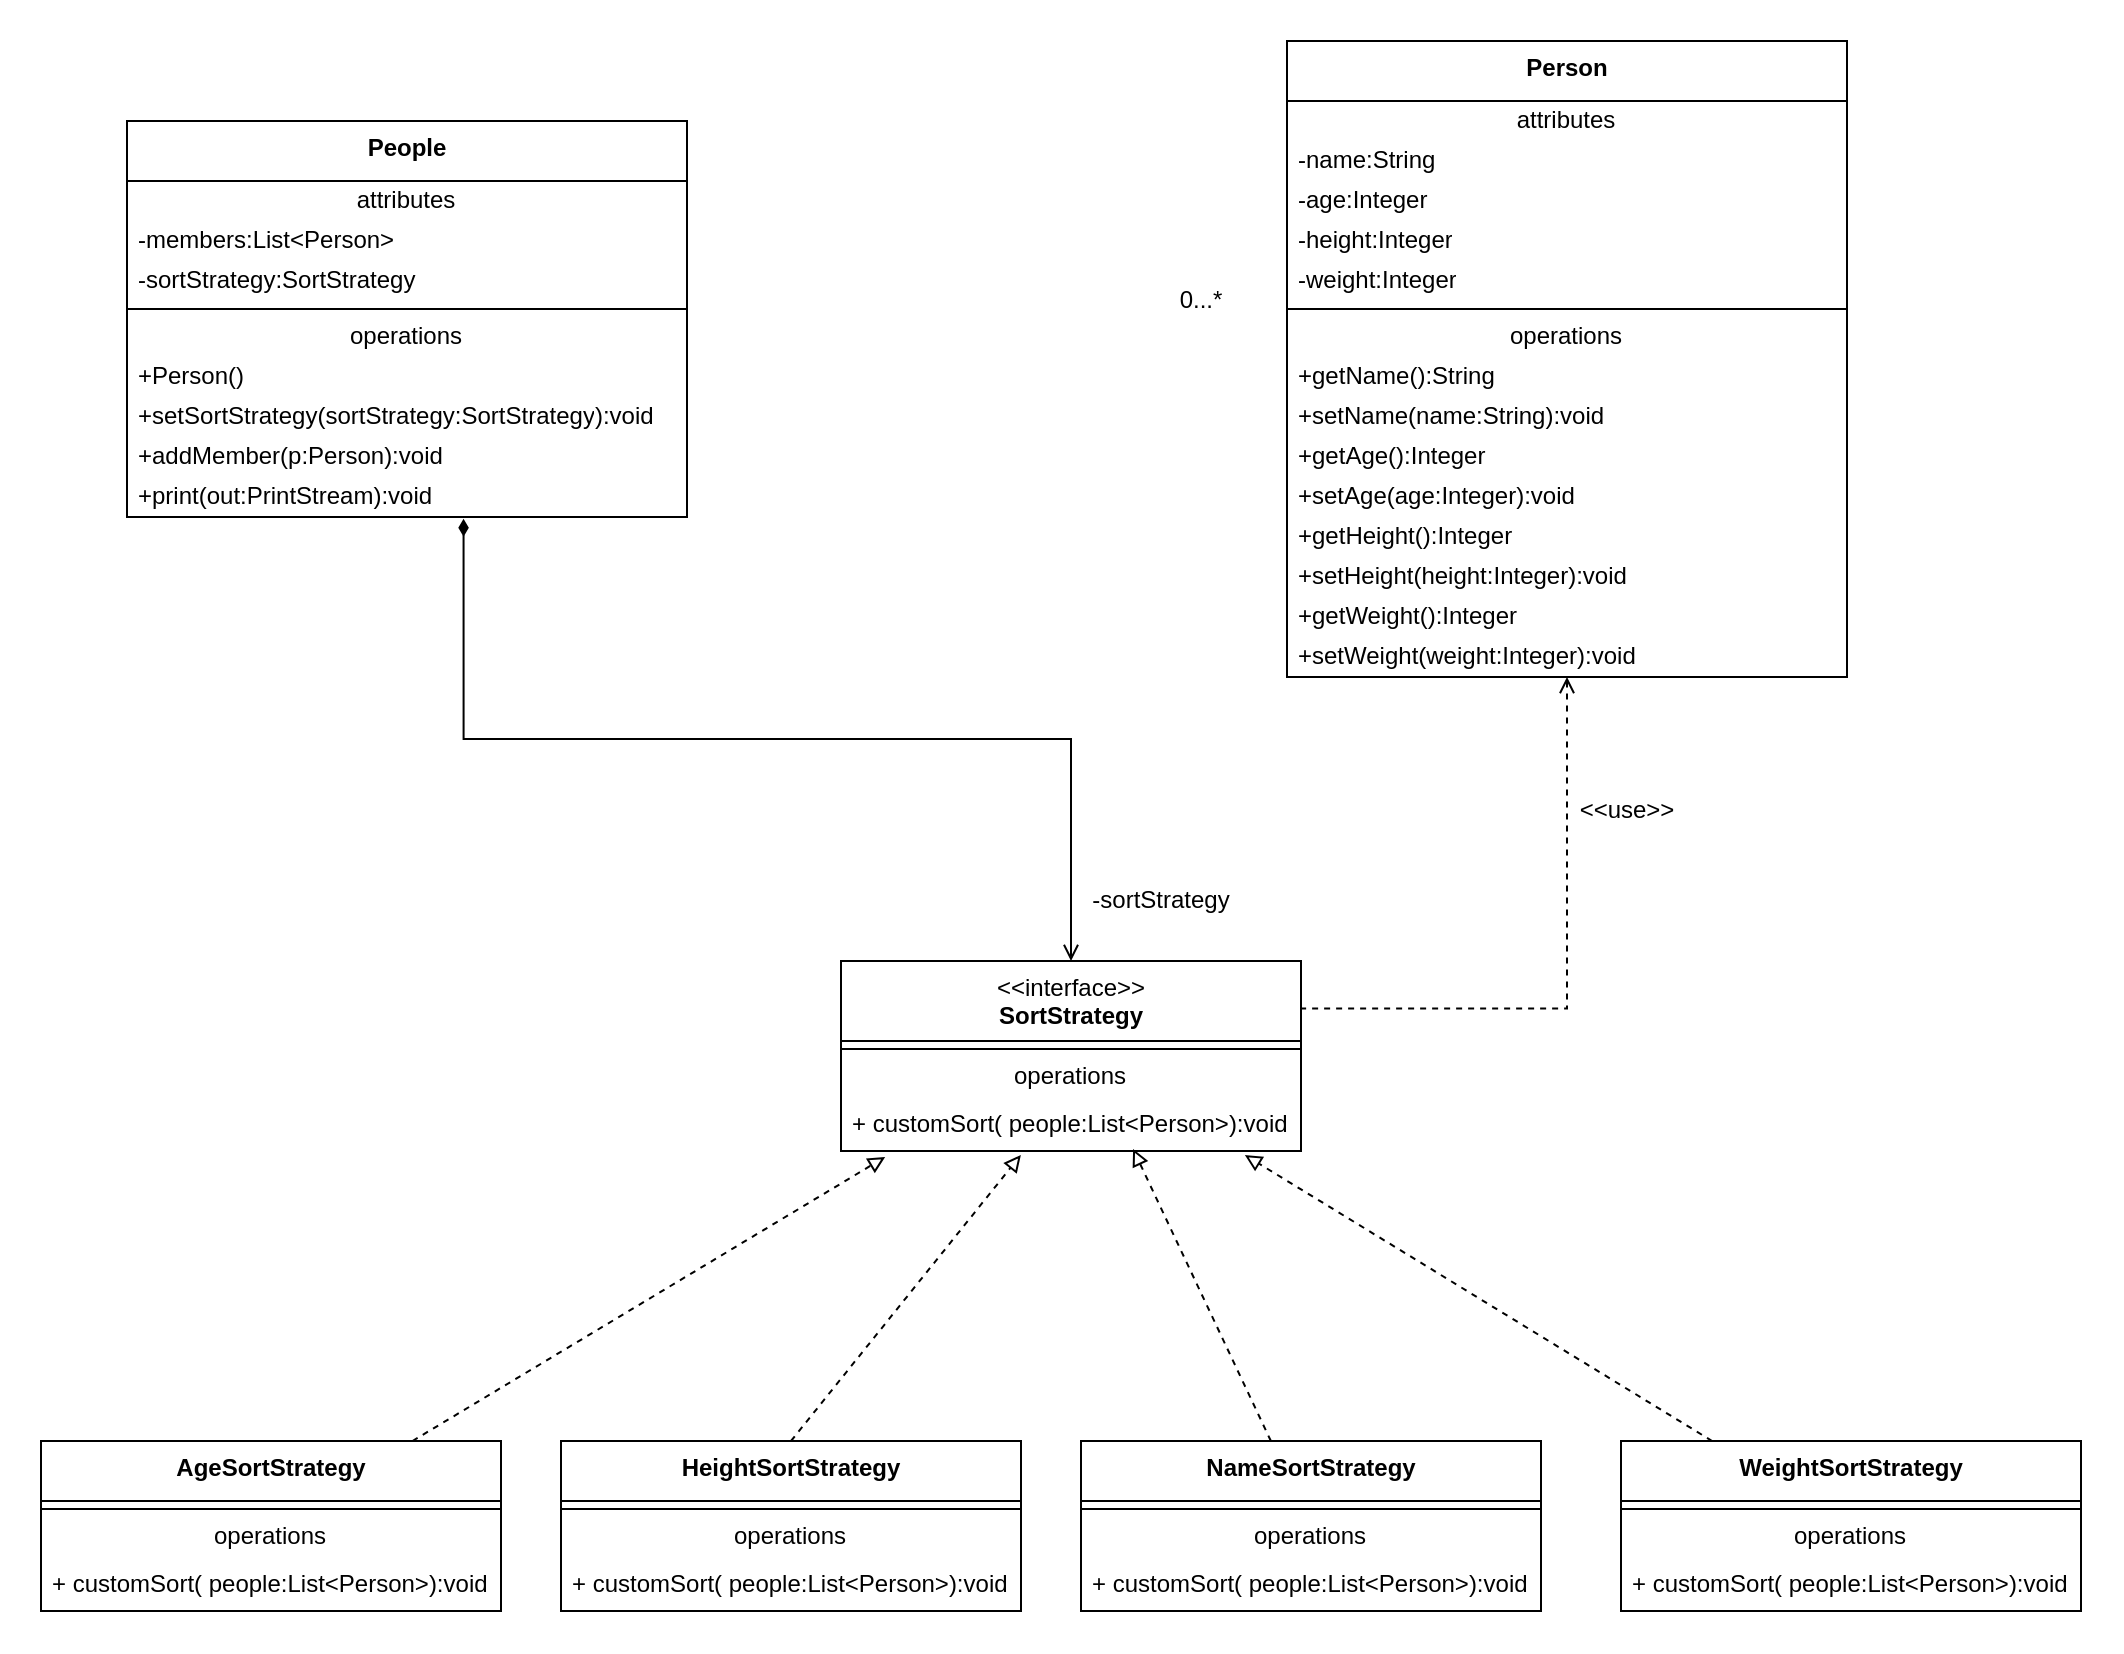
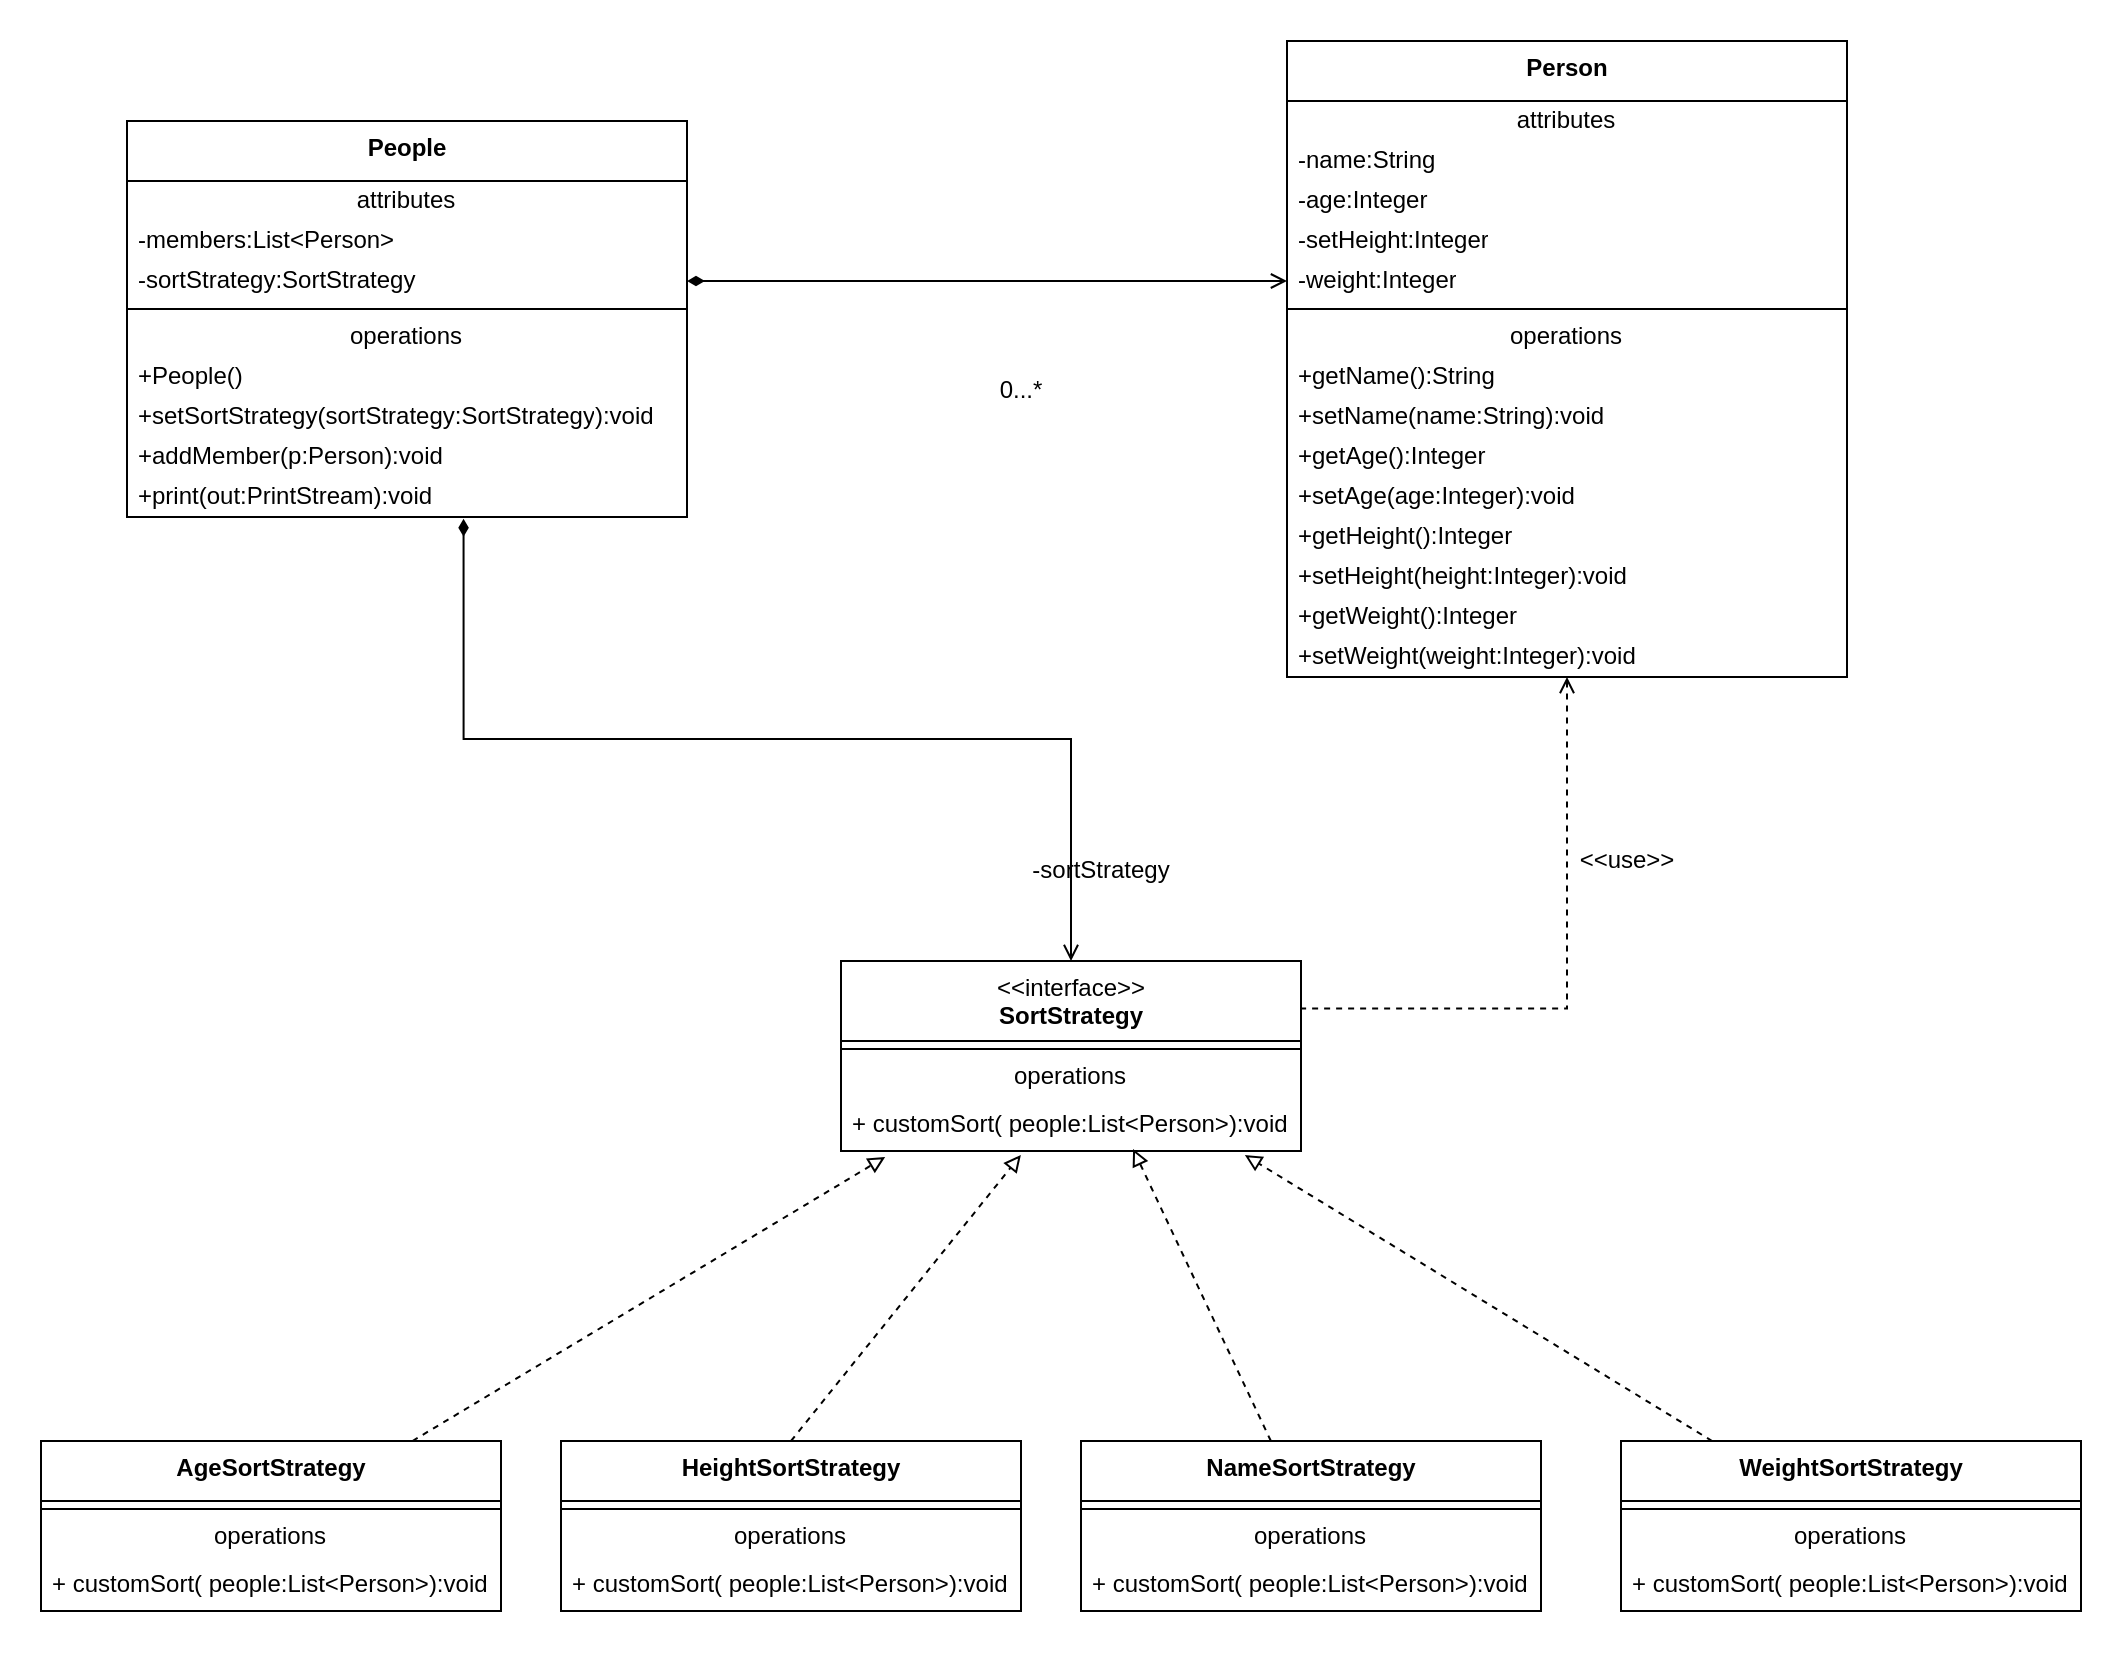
node "-height:Integer": label "-height:Integer" -> "-setHeight:Integer"
edge "-sortStrategy:SortStrategy" -- "-weight:Integer": added
node "0...*": moved (1201, 301) -> (1021, 391)
node "+Person()": label "+Person()" -> "+People()"
node "<<use>>": moved (1627, 811) -> (1627, 861)
node "-sortStrategy": moved (1161, 901) -> (1101, 871)
